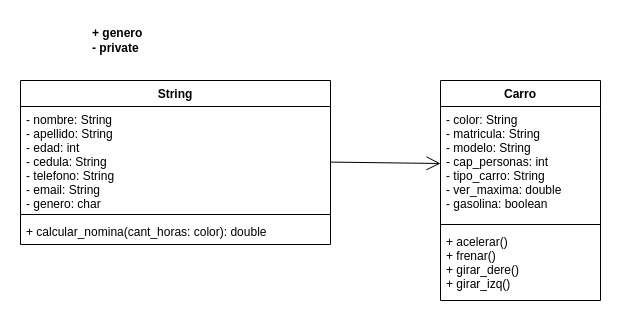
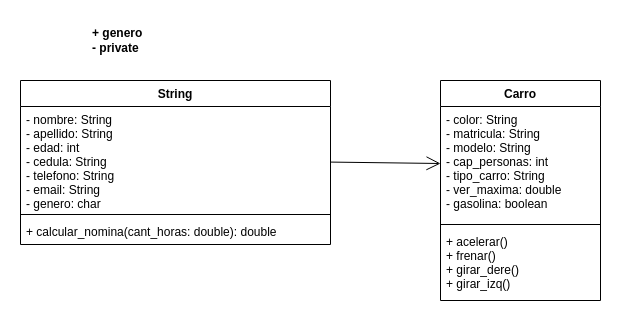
node "+ calcular_nomina(cant_horas: color): double": label "+ calcular_nomina(cant_horas: color): double" -> "+ calcular_nomina(cant_horas: double): double"
